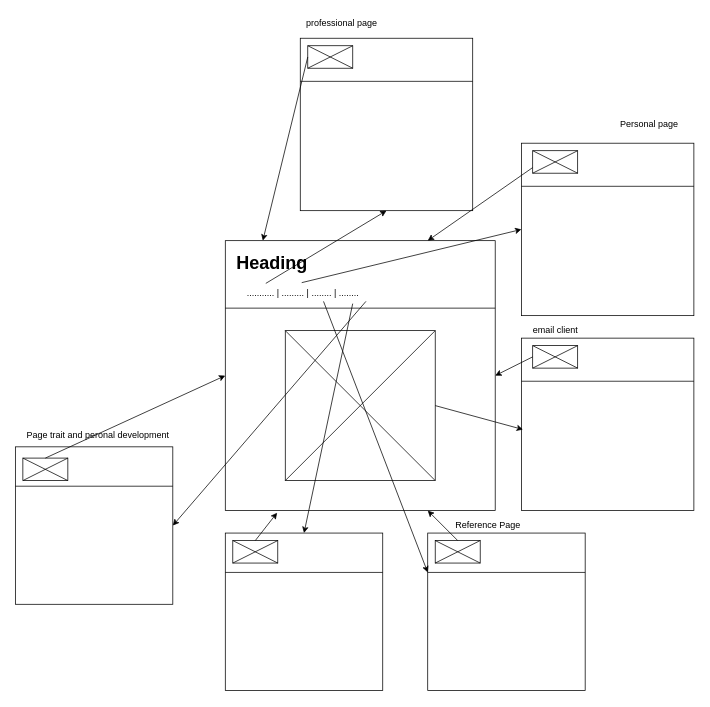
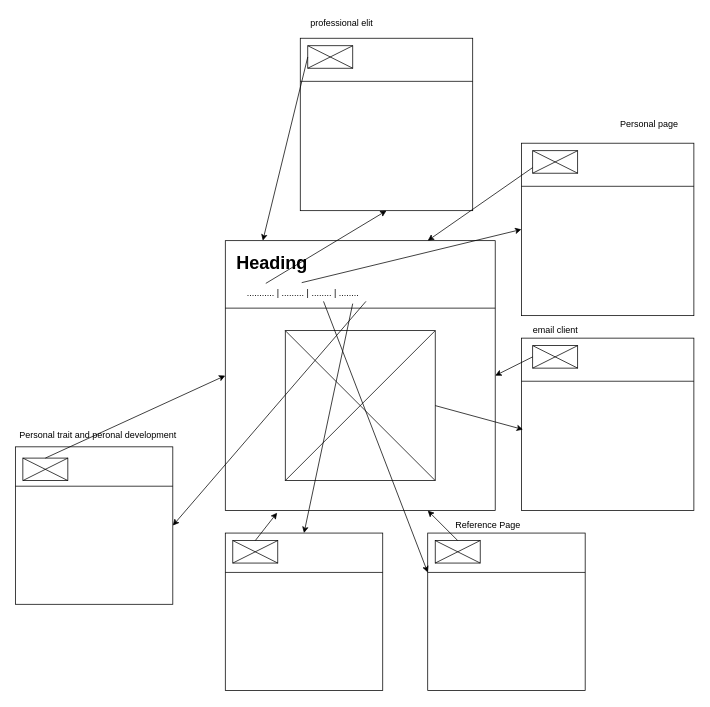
node "professional page": label "professional page" -> "professional elit"
node "Page trait and peronal development": label "Page trait and peronal development" -> "Personal trait and peronal development"
